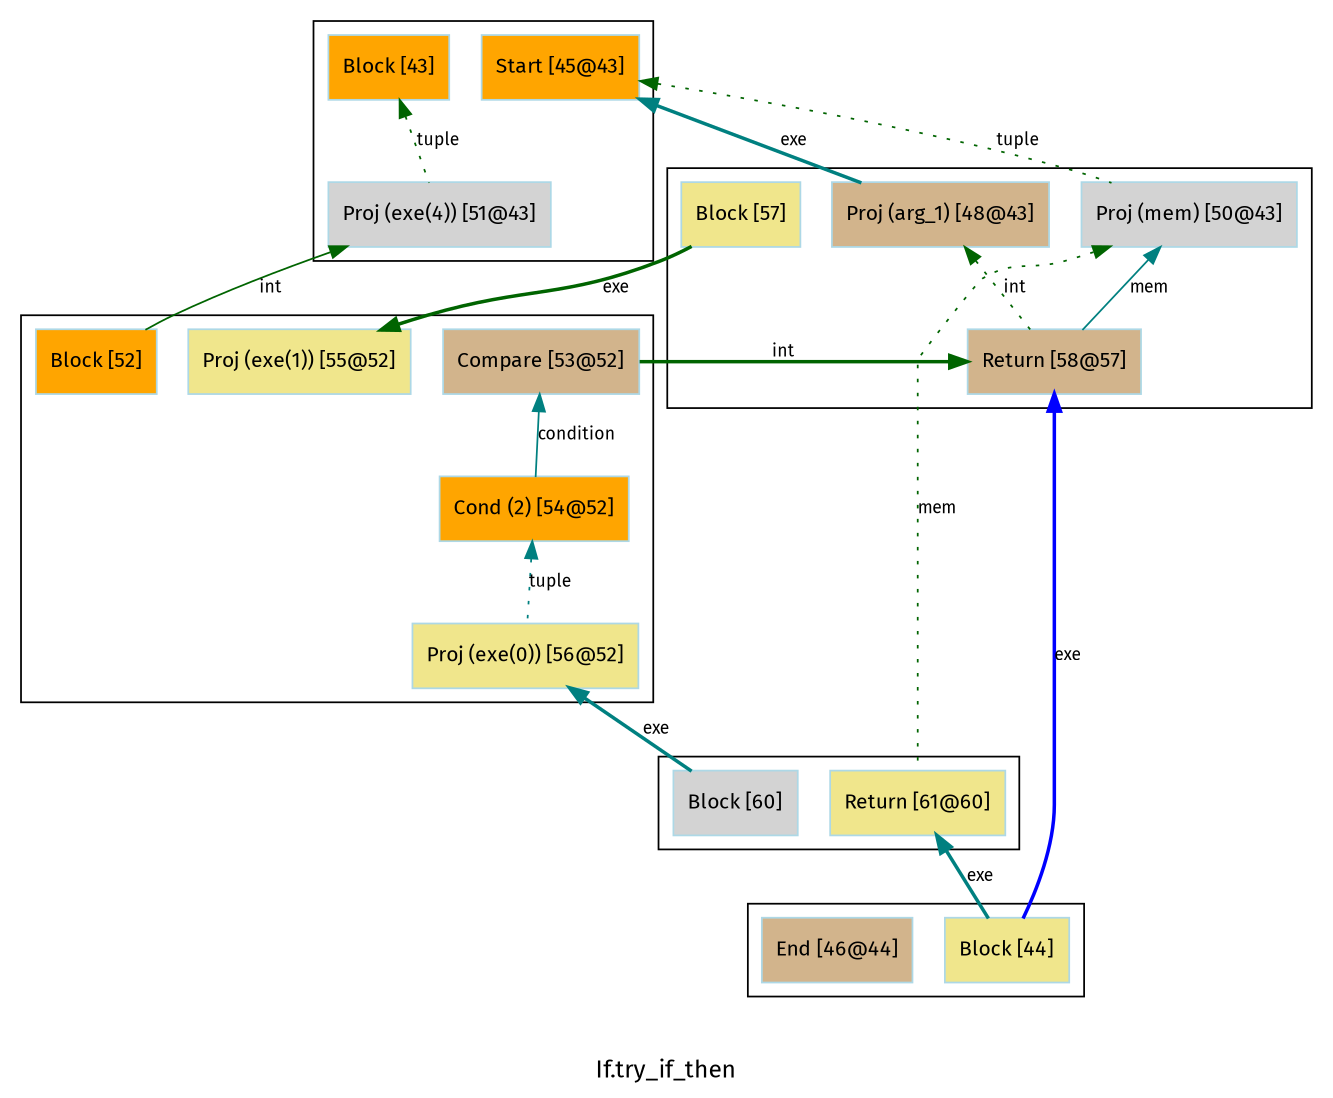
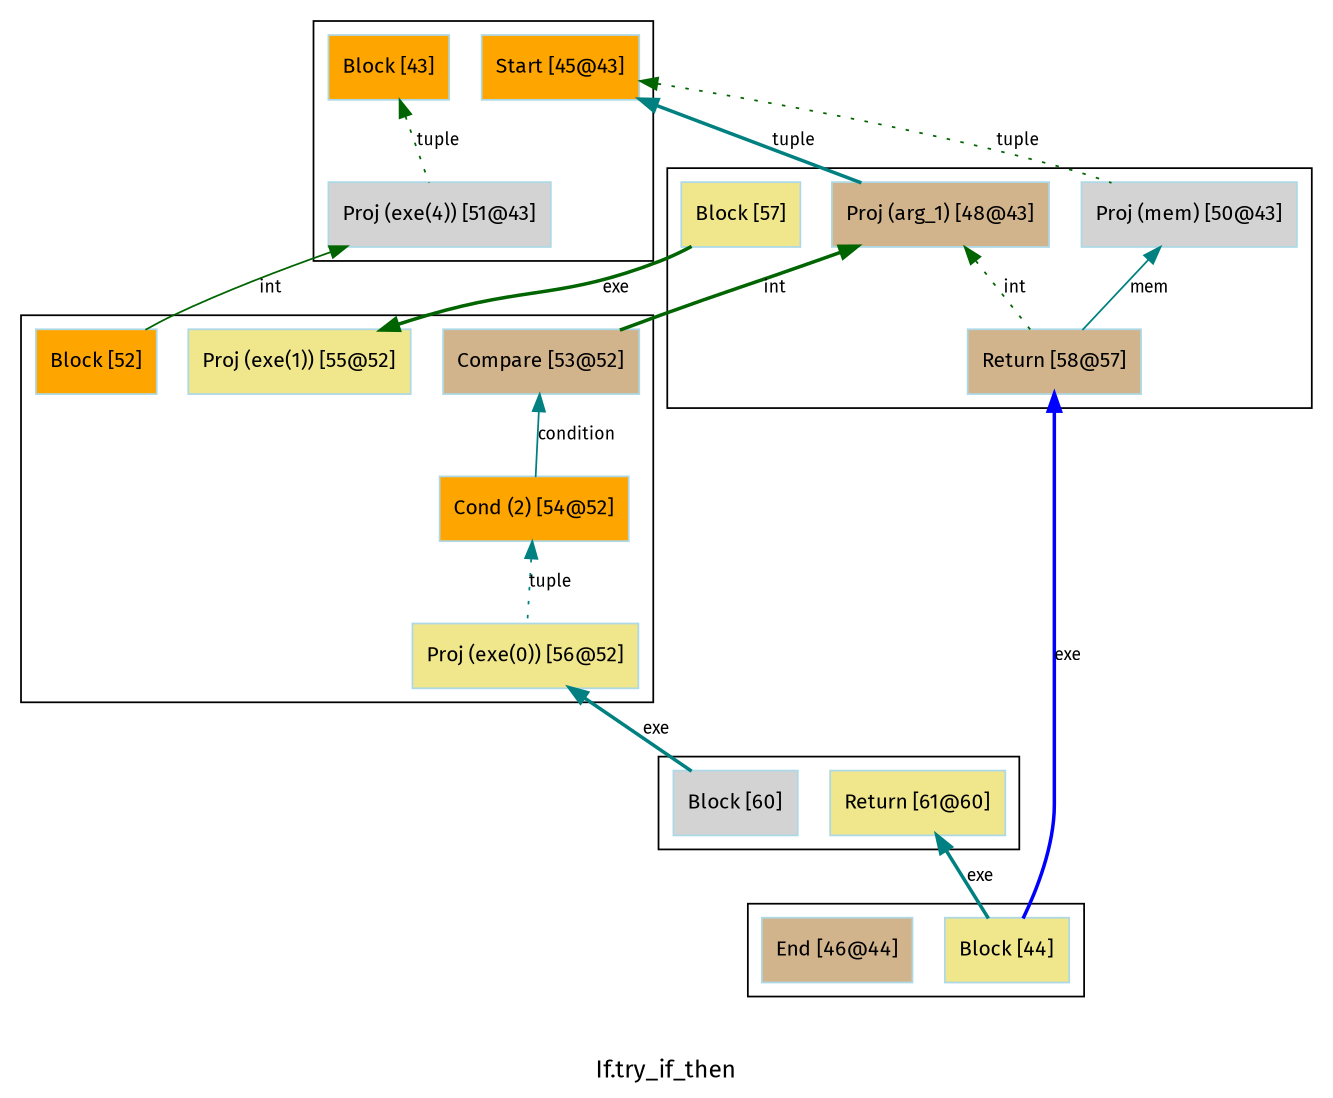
edge "Proj (arg_1) [48@43]" -> "Start [45@43]": label "exe" -> "tuple"
edge "Compare [53@52]" -> "Return [58@57]": now "Compare [53@52]" -> "Proj (arg_1) [48@43]"
edge "Return [61@60]" -> "Proj (mem) [50@43]": removed, label "mem"
